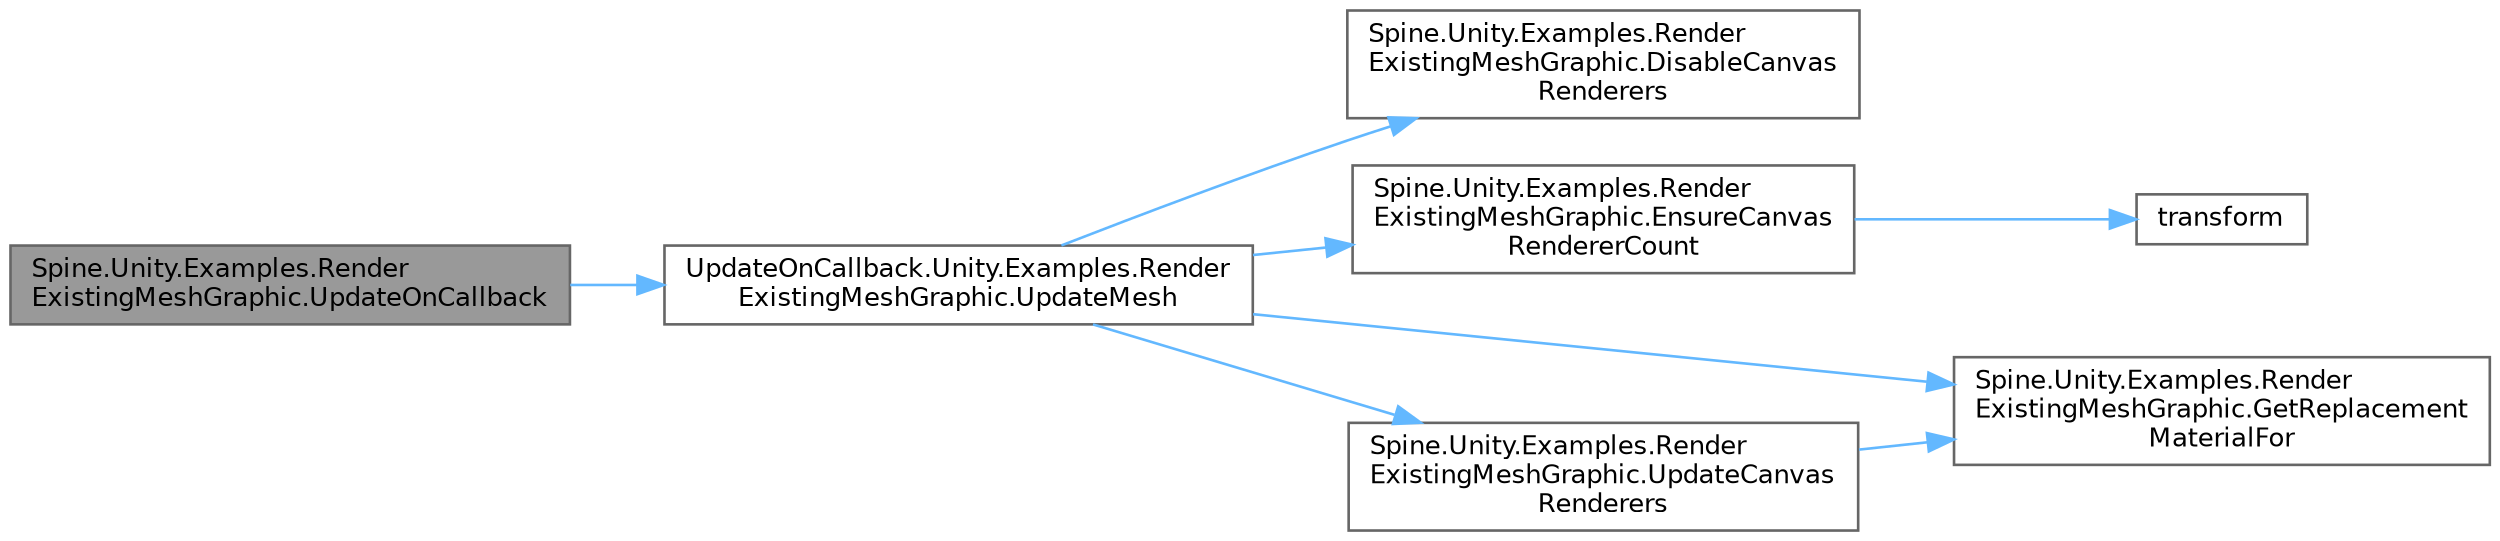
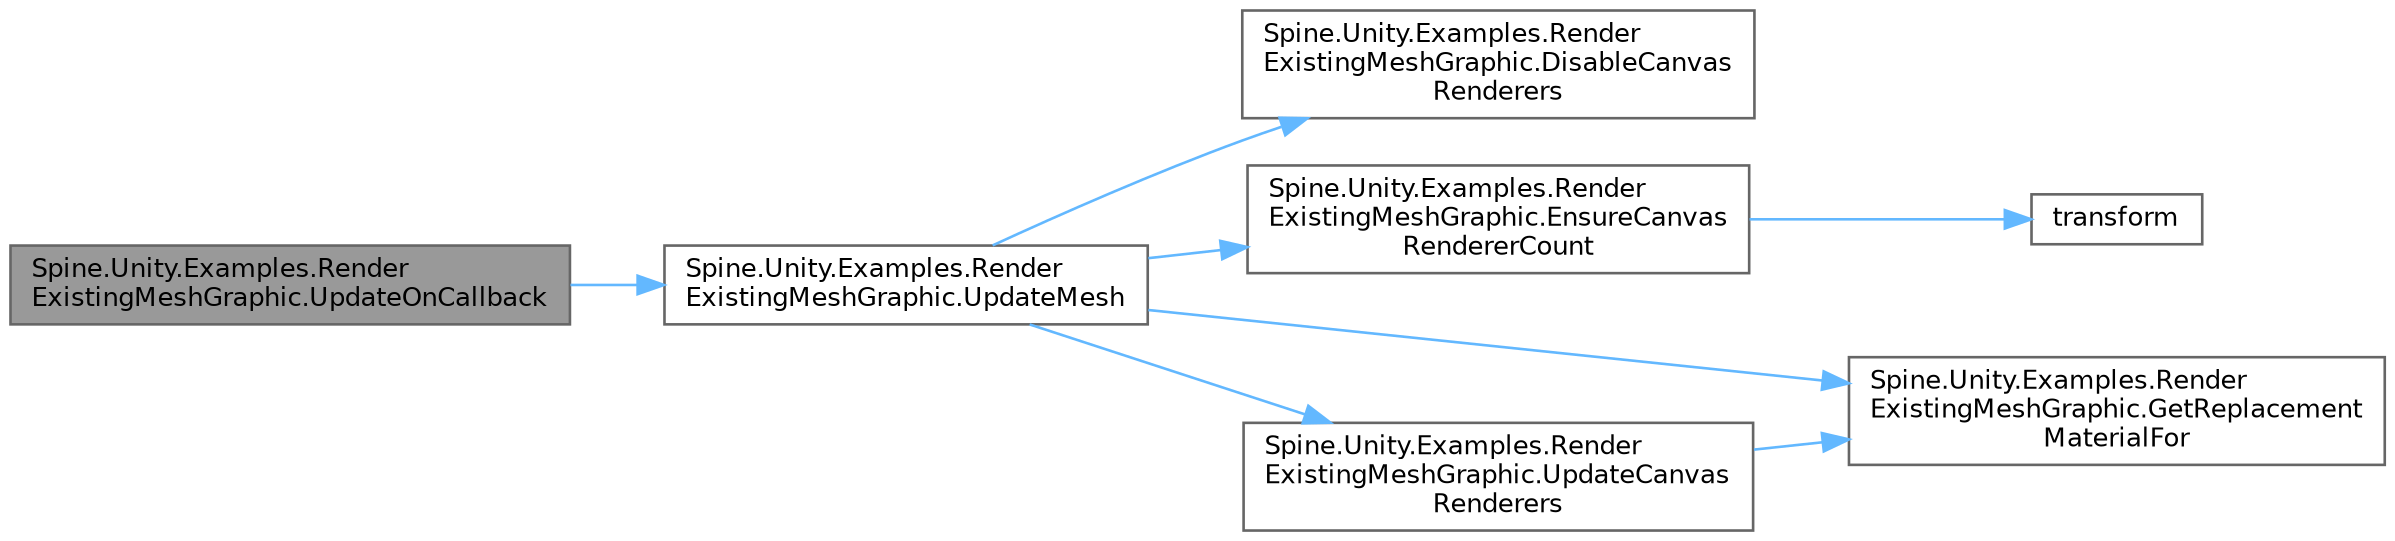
node "UpdateOnCallback.Unity.Examples.Render ExistingMeshGraphic.UpdateMesh": label "UpdateOnCallback.Unity.Examples.Render ExistingMeshGraphic.UpdateMesh" -> "Spine.Unity.Examples.Render ExistingMeshGraphic.UpdateMesh"
